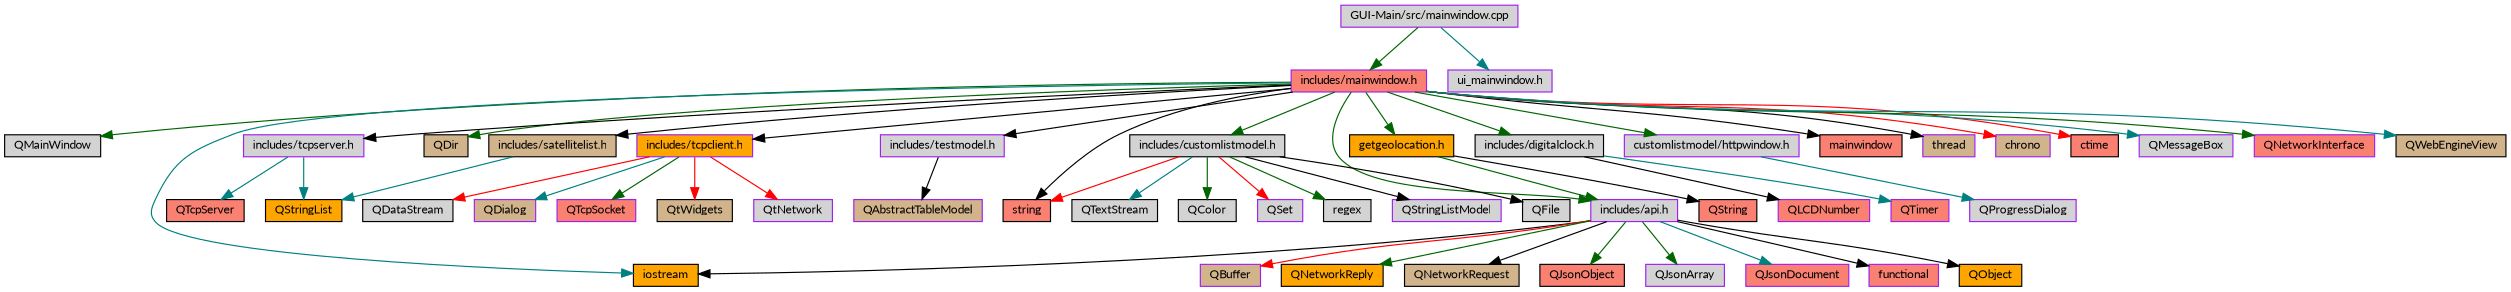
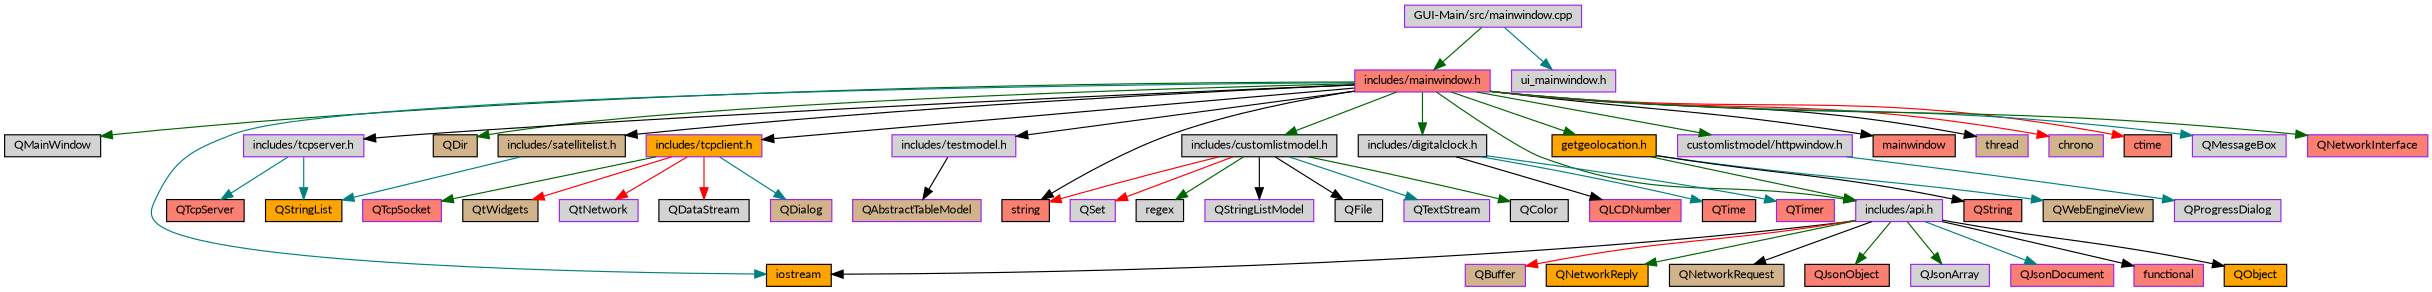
edge "includes/mainwindow.h" -> "QWebEngineView": now "getgeolocation.h" -> "QWebEngineView"
node "QTextStream": color black -> purple
node "QTime": added
